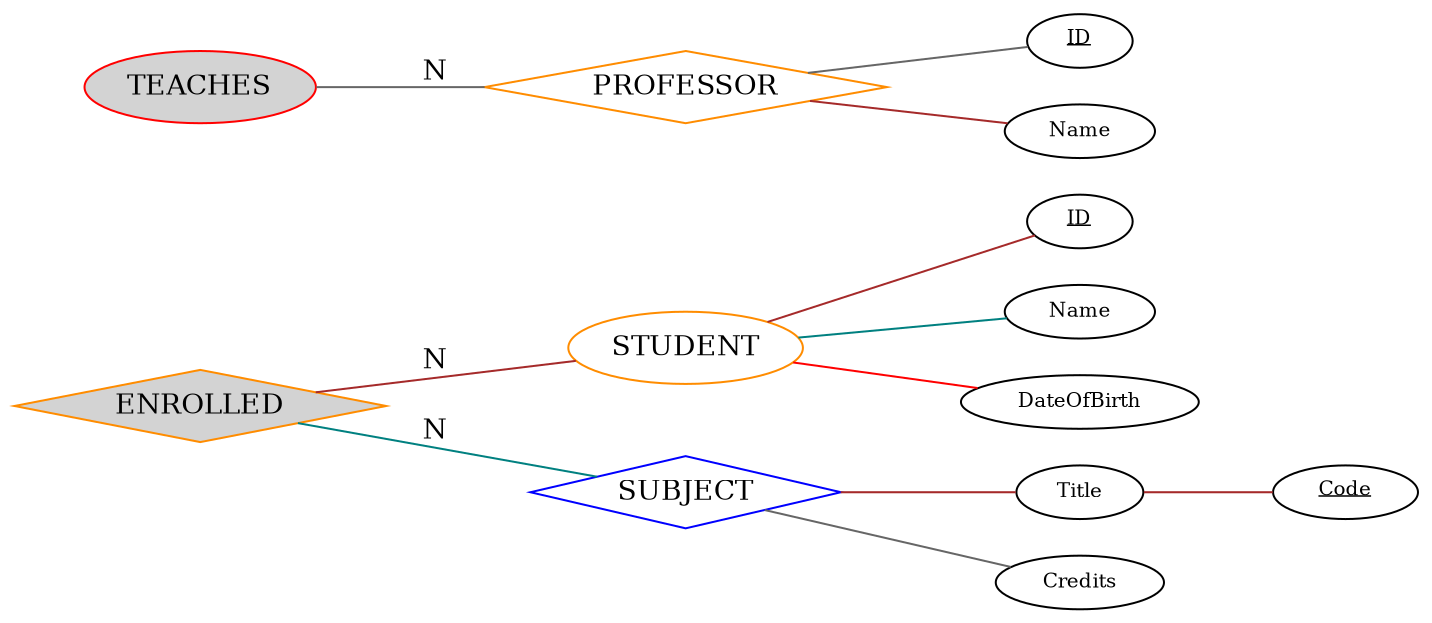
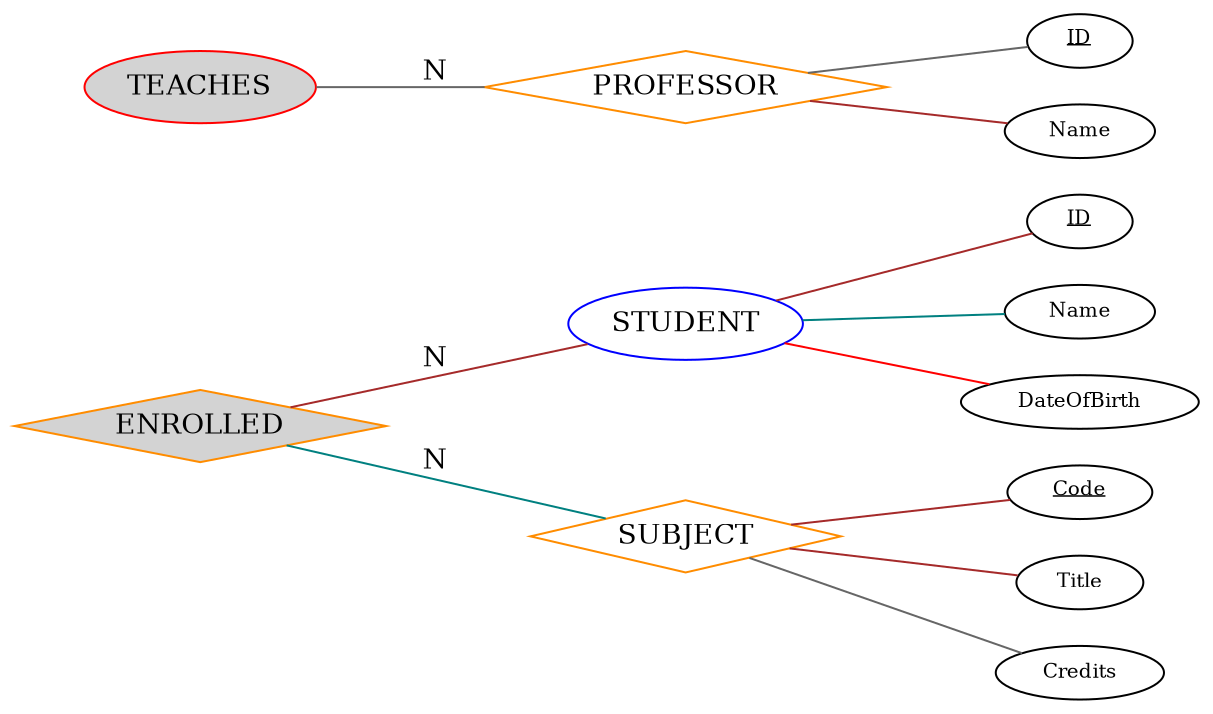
node "STUDENT": color darkorange -> blue
node "SUBJECT": color blue -> darkorange
edge "Title" -- "Code": now "SUBJECT" -- "Code"
